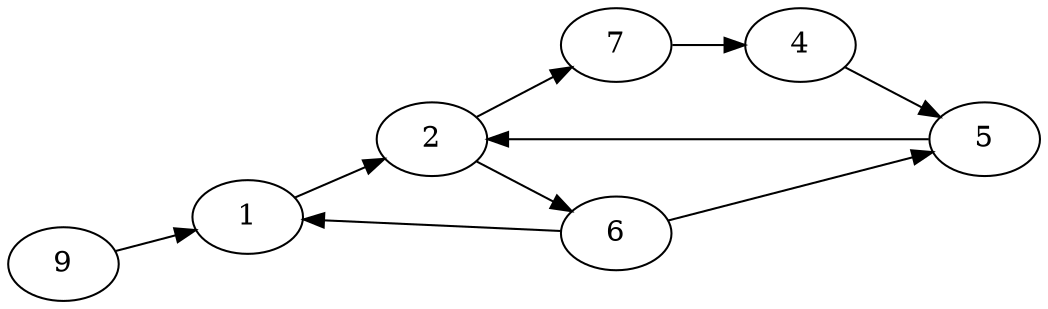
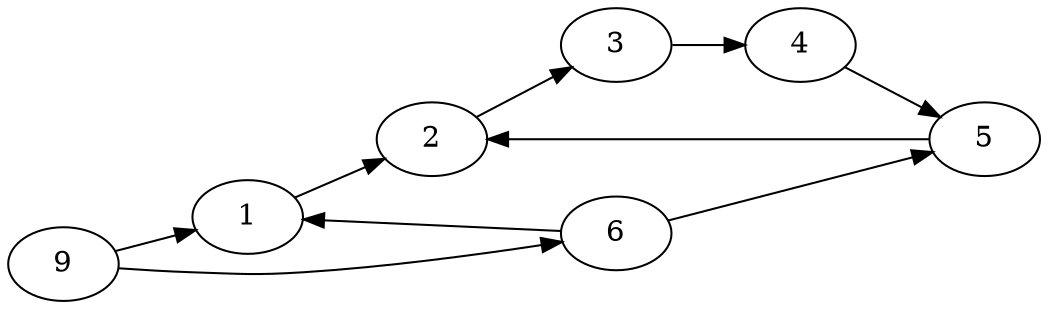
node "7": label "7" -> "3"
edge "2" -> "6": now "9" -> "6"
